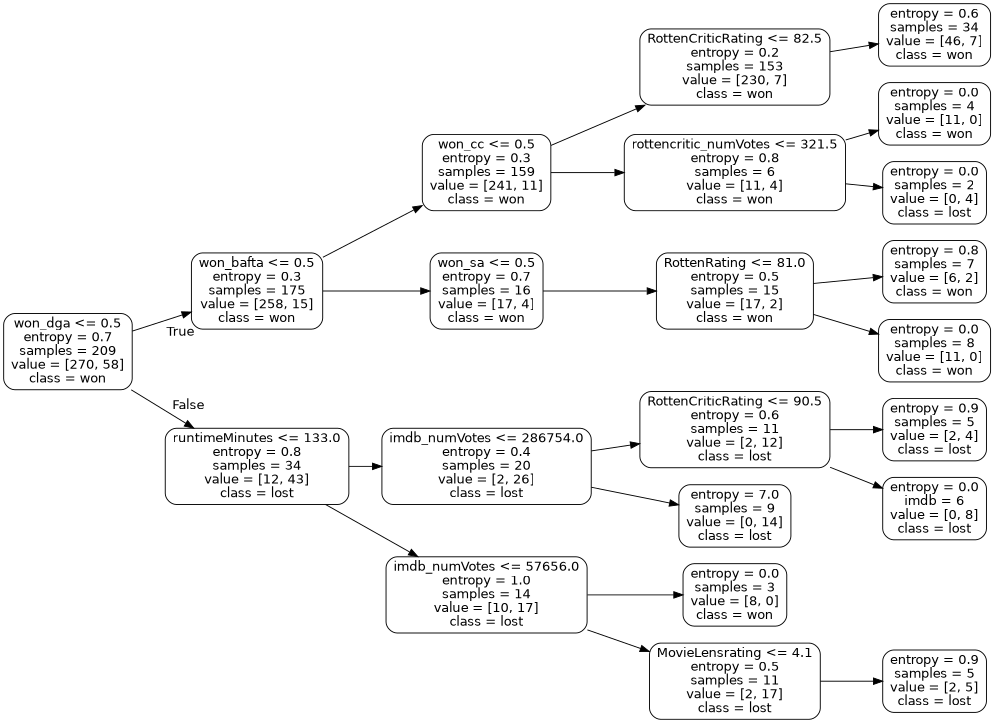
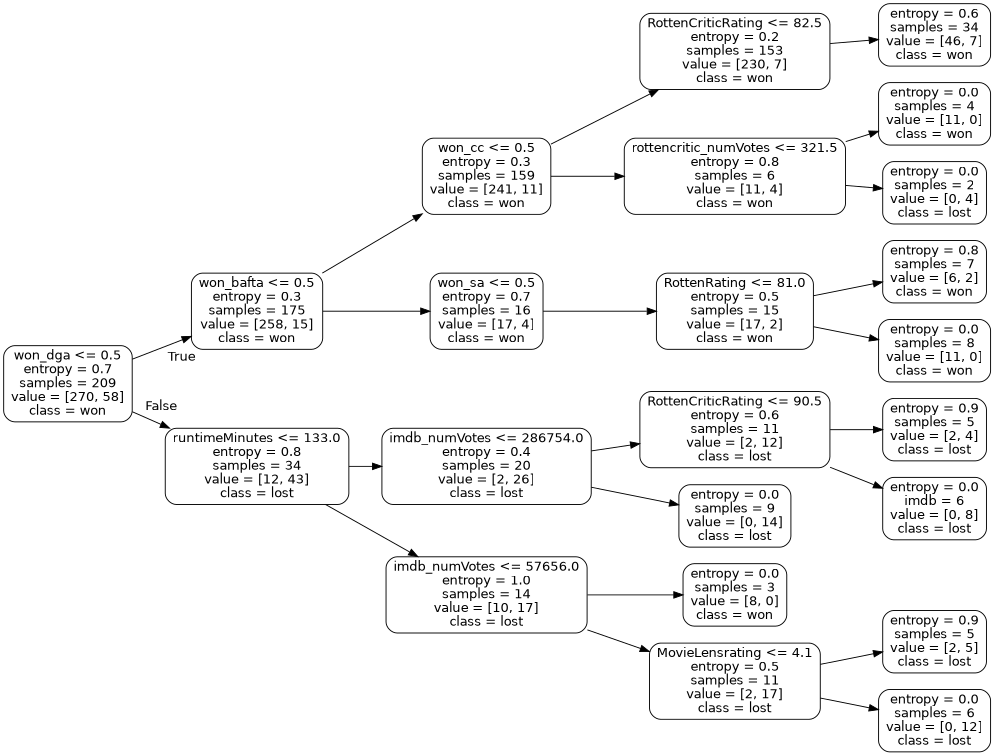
node "entropy = 7.0 samples = 9 value = [0, 14] class = lost": label "entropy = 7.0 samples = 9 value = [0, 14] class = lost" -> "entropy = 0.0 samples = 9 value = [0, 14] class = lost"
node "entropy = 0.0 samples = 6 value = [0, 12] class = lost": added
